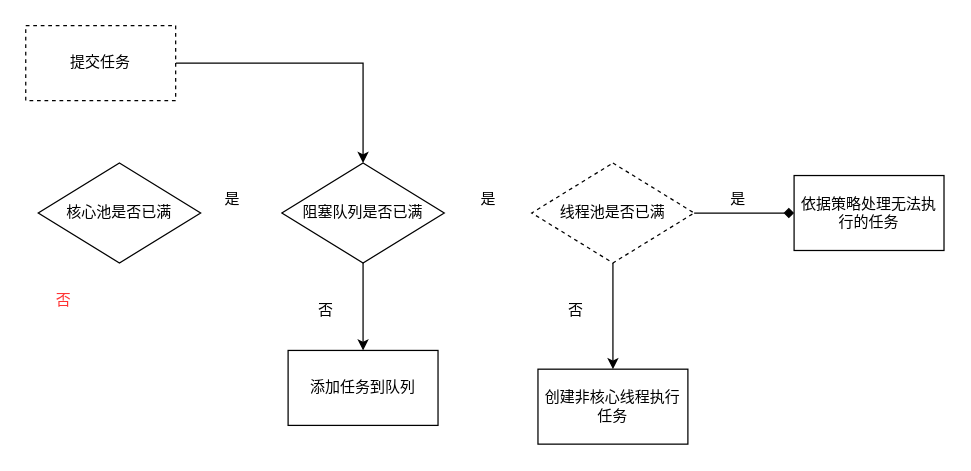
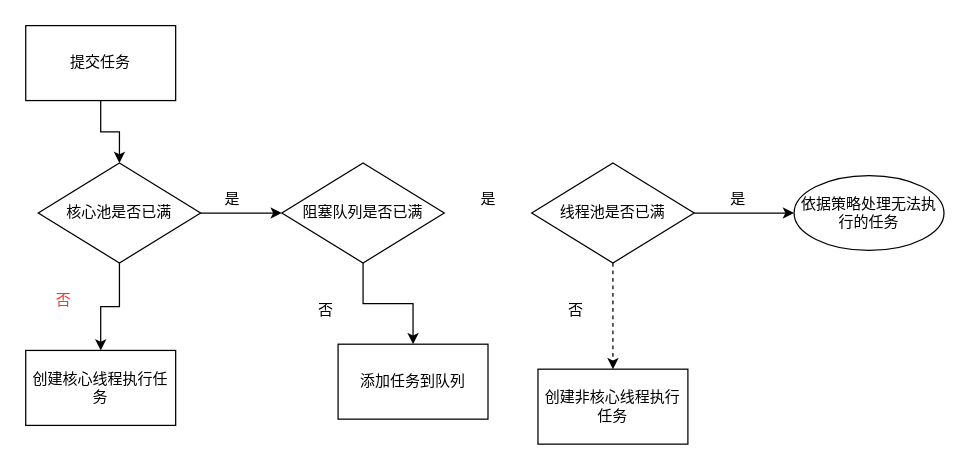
node "提交任务": style dashed -> solid
edge "提交任务" -> "阻塞队列是否已满": now "提交任务" -> "核心池是否已满"
edge "核心池是否已满" -> "阻塞队列是否已满": added
node "线程池是否已满": style dashed -> solid
edge "线程池是否已满" -> "依据策略处理无法执行的任务": arrowhead diamond -> classic
node "依据策略处理无法执行的任务": shape rectangle -> ellipse
edge "核心池是否已满" -> "创建核心线程执行任务": added
edge "线程池是否已满" -> "创建非核心线程执行任务": style solid -> dashed
node "创建核心线程执行任务": added
node "添加任务到队列": moved (363, 388) -> (413, 382)
